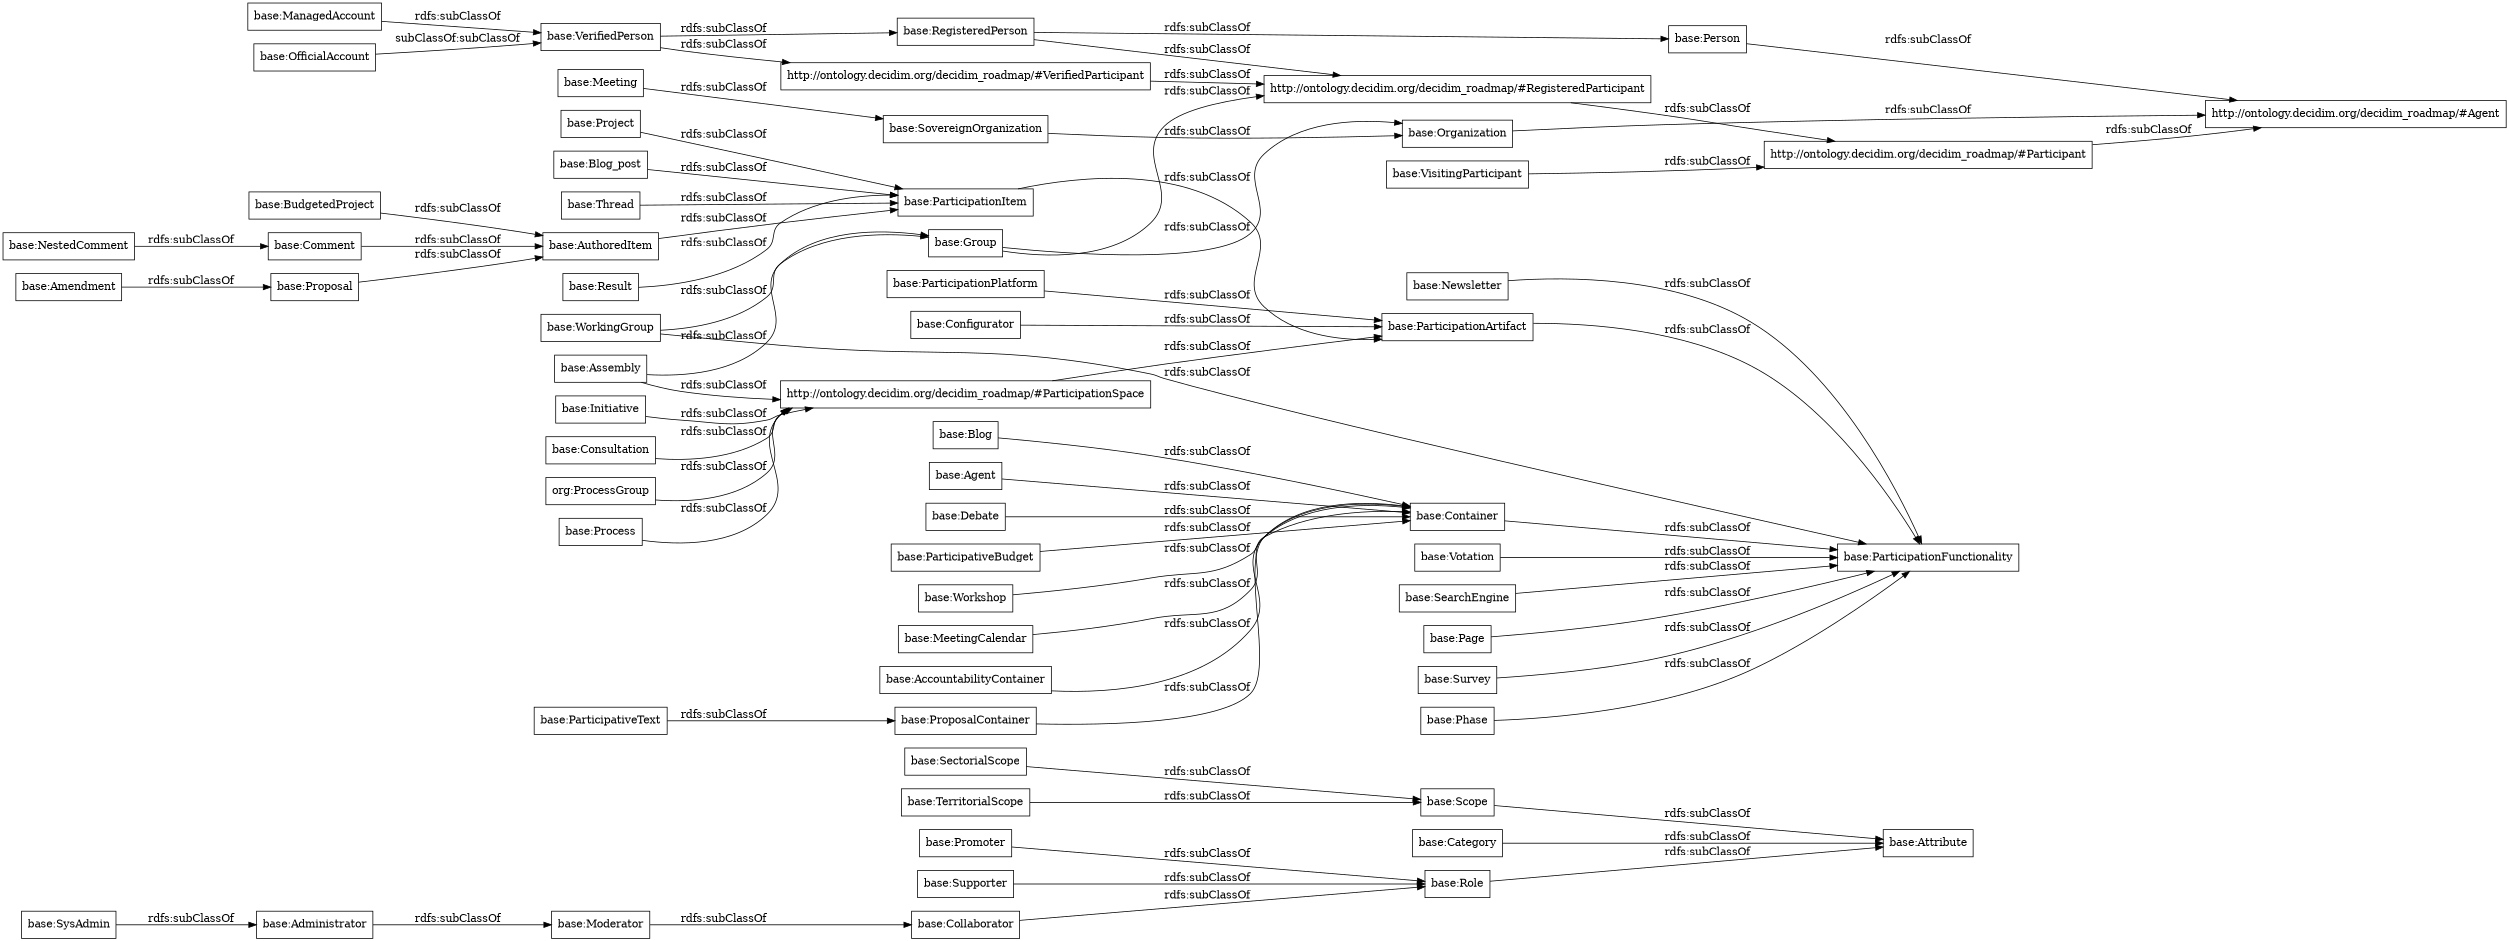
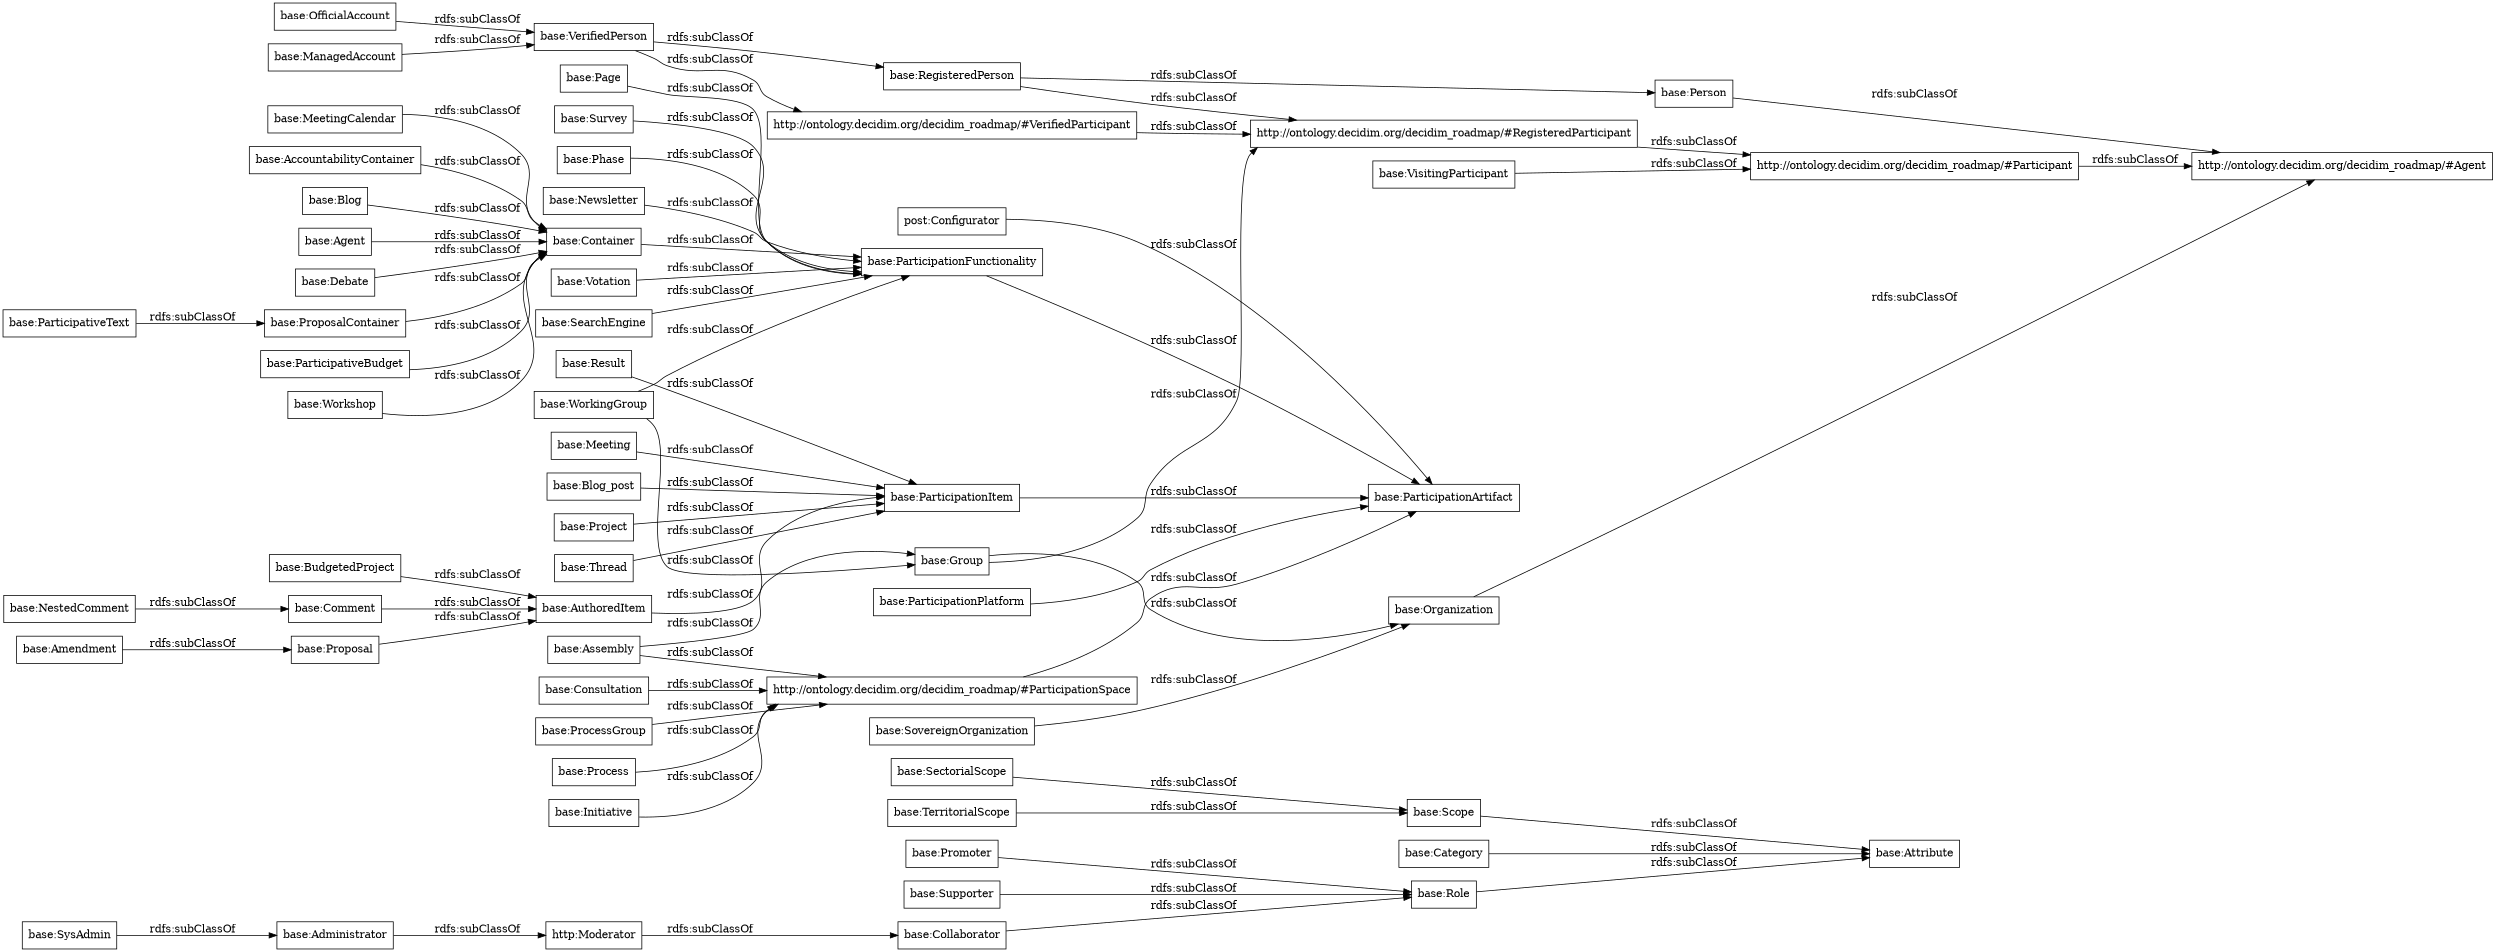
edge "base:OfficialAccount" -> "base:VerifiedPerson": label "subClassOf:subClassOf" -> "rdfs:subClassOf"
edge "base:Meeting" -> "base:SovereignOrganization": now "base:Meeting" -> "base:ParticipationItem"
node "base:Configurator": label "base:Configurator" -> "post:Configurator"
edge "base:ParticipationArtifact" -> "base:ParticipationFunctionality": reversed
node "org:ProcessGroup": label "org:ProcessGroup" -> "base:ProcessGroup"
node "base:Moderator": label "base:Moderator" -> "http:Moderator"
